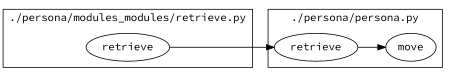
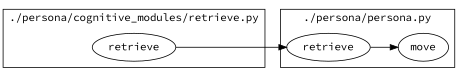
cluster "./persona/modules_modules/retrieve.py": label "./persona/modules_modules/retrieve.py" -> "./persona/cognitive_modules/retrieve.py"
